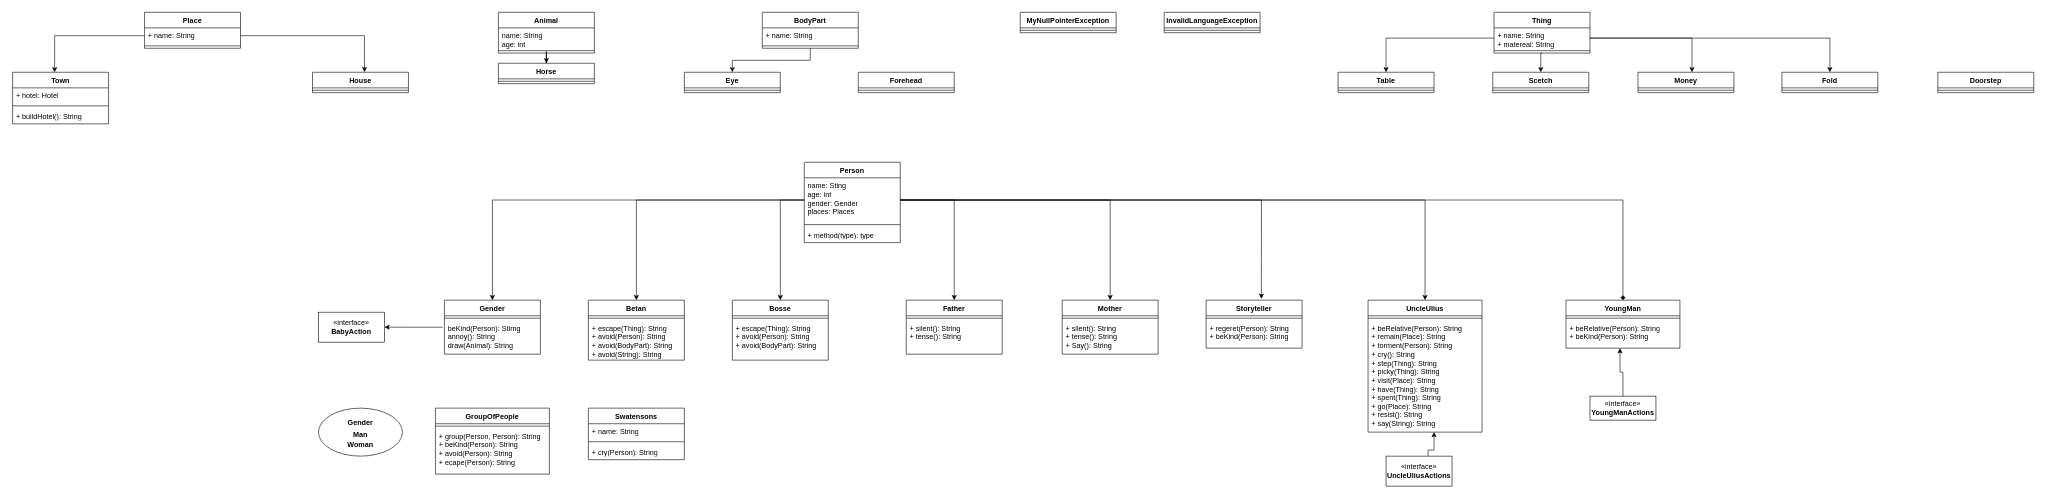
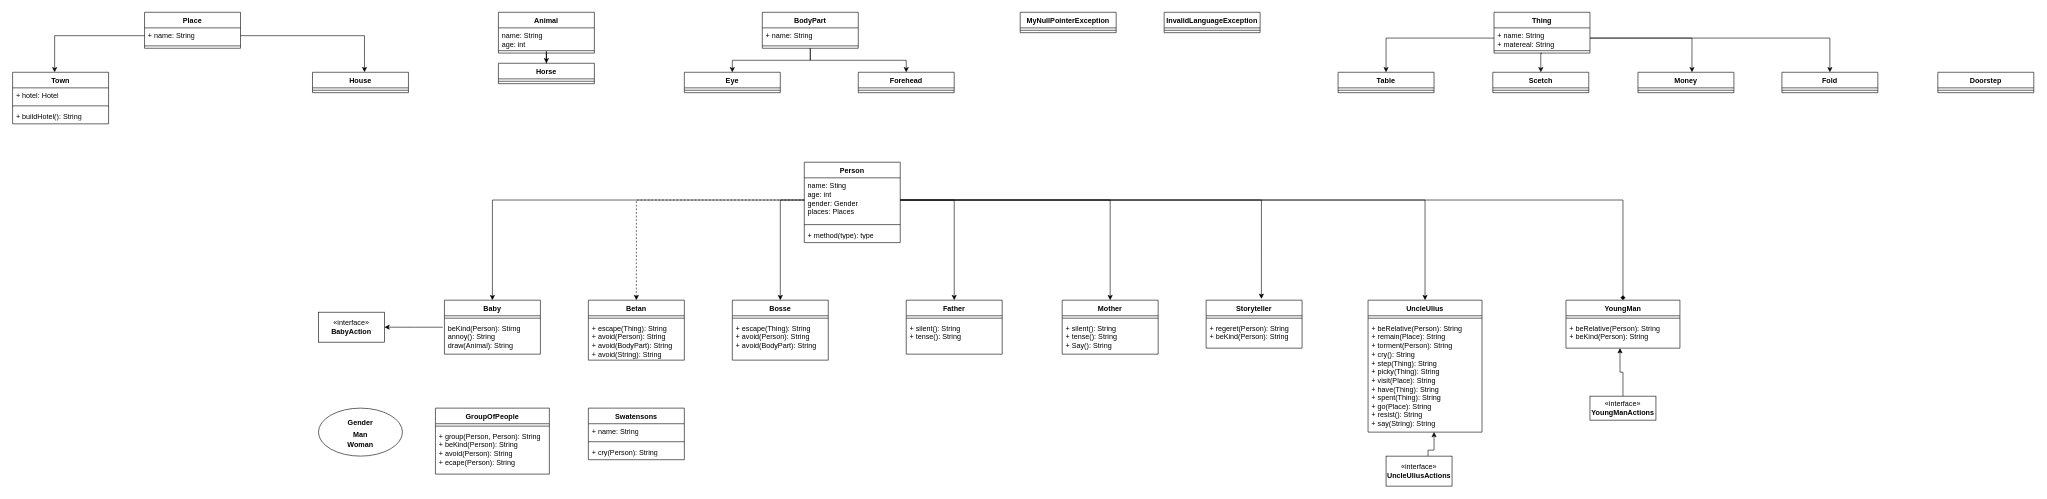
edge "BodyPart" -> "Forehead": added
edge "name: Sting age: int gender: Gender places: Places" -> "Betan": style solid -> dashed
node "Gender": label "Gender" -> "Baby"
